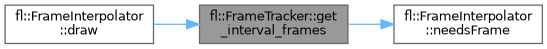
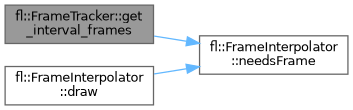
edge "fl::FrameInterpolator ::draw" -> "fl::FrameTracker::get _interval_frames": now "fl::FrameInterpolator ::draw" -> "fl::FrameInterpolator ::needsFrame"
